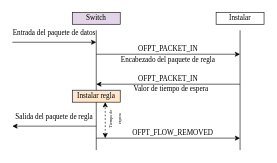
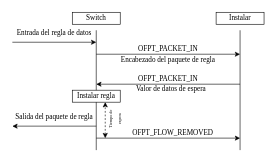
node "Switch": fillcolor #e1d5e7 -> #ffffff
node "Entrada del paquete de datos": label "Entrada del paquete de datos" -> "Entrada del regla de datos"
node "Valor de tiempo de espera": label "Valor de tiempo de espera" -> "Valor de datos de espera"
node "Instalar regla": fillcolor #ffe6cc -> #ffffff
